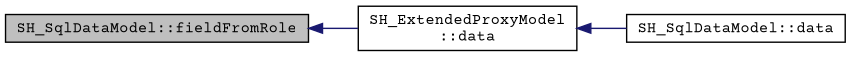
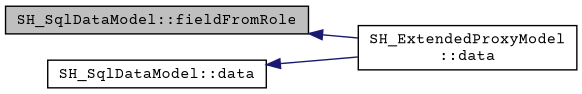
edge "SH_SqlDataModel::data" -> "SH_ExtendedProxyModel ::data": reversed
